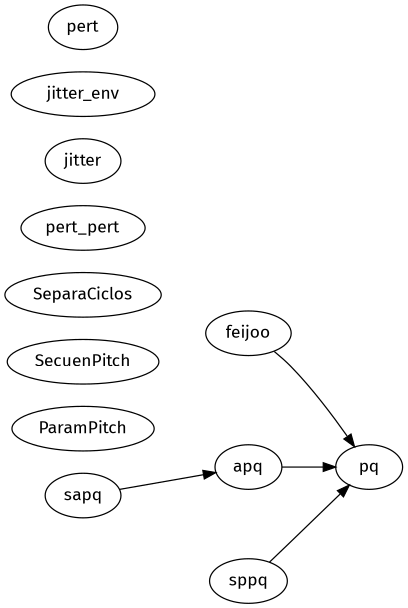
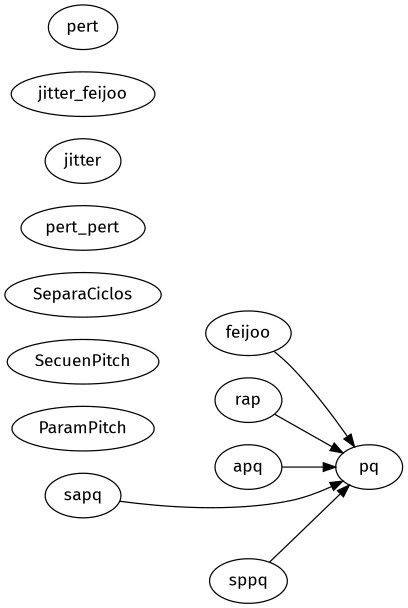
node "jitter_env": label "jitter_env" -> "jitter_feijoo"
node "rap": added
edge "sapq" -> "apq": now "sapq" -> "pq"
